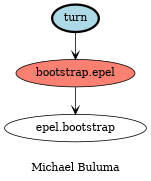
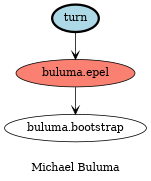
node "bootstrap.epel": label "bootstrap.epel" -> "buluma.epel"
node "epel.bootstrap": label "epel.bootstrap" -> "buluma.bootstrap"
